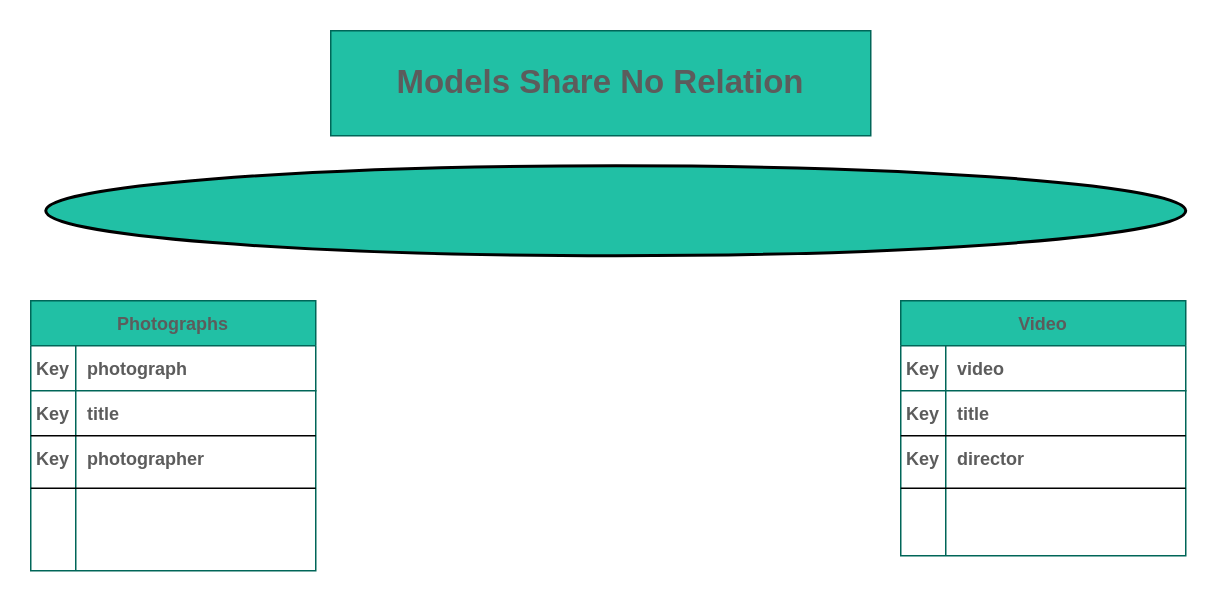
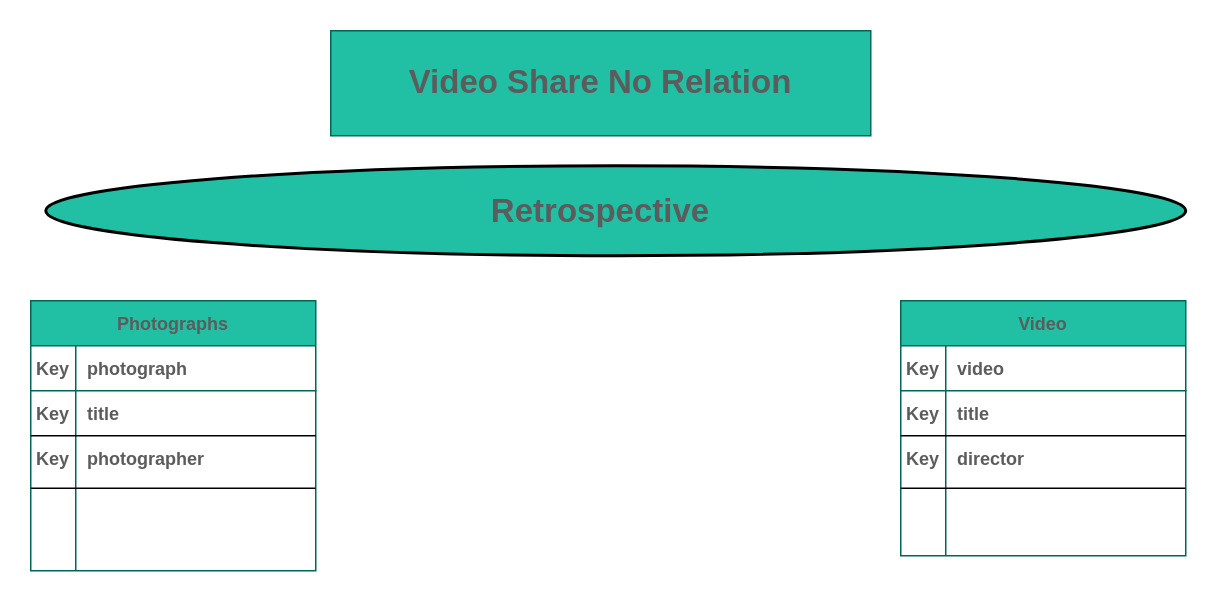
node "Models Share No Relation": label "Models Share No Relation" -> "Video Share No Relation"
node "Retrospective": added
